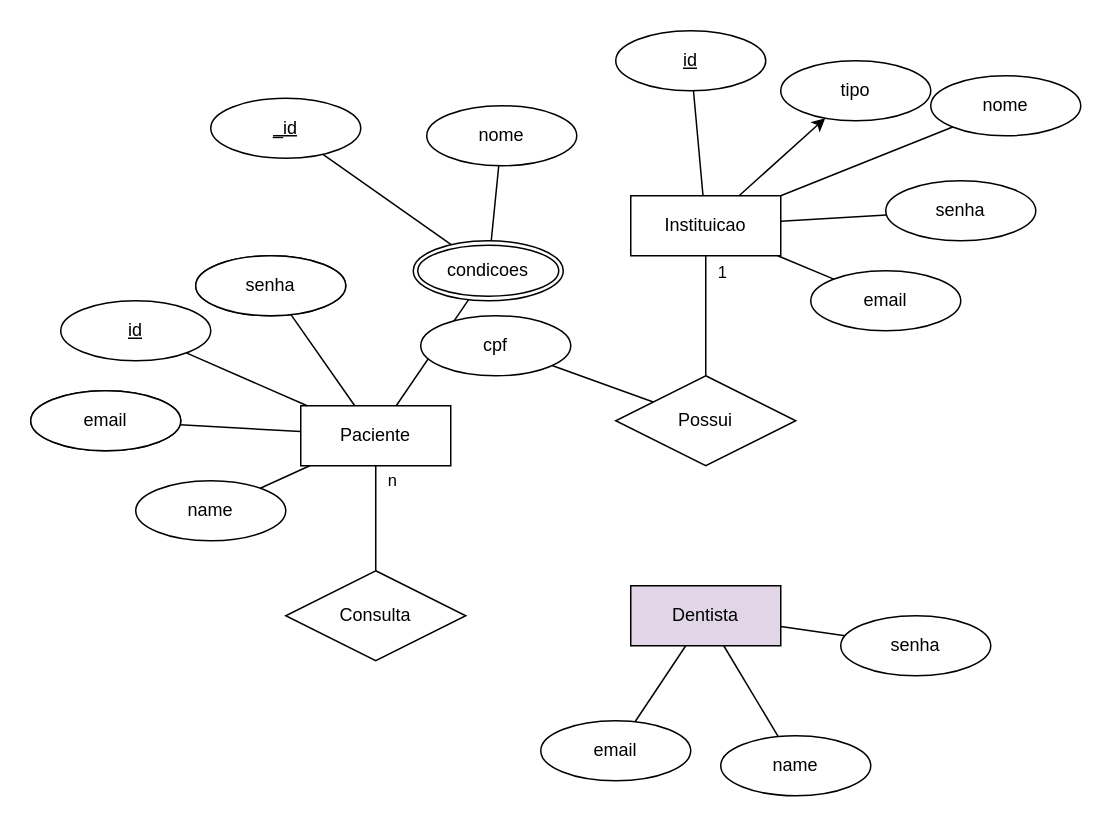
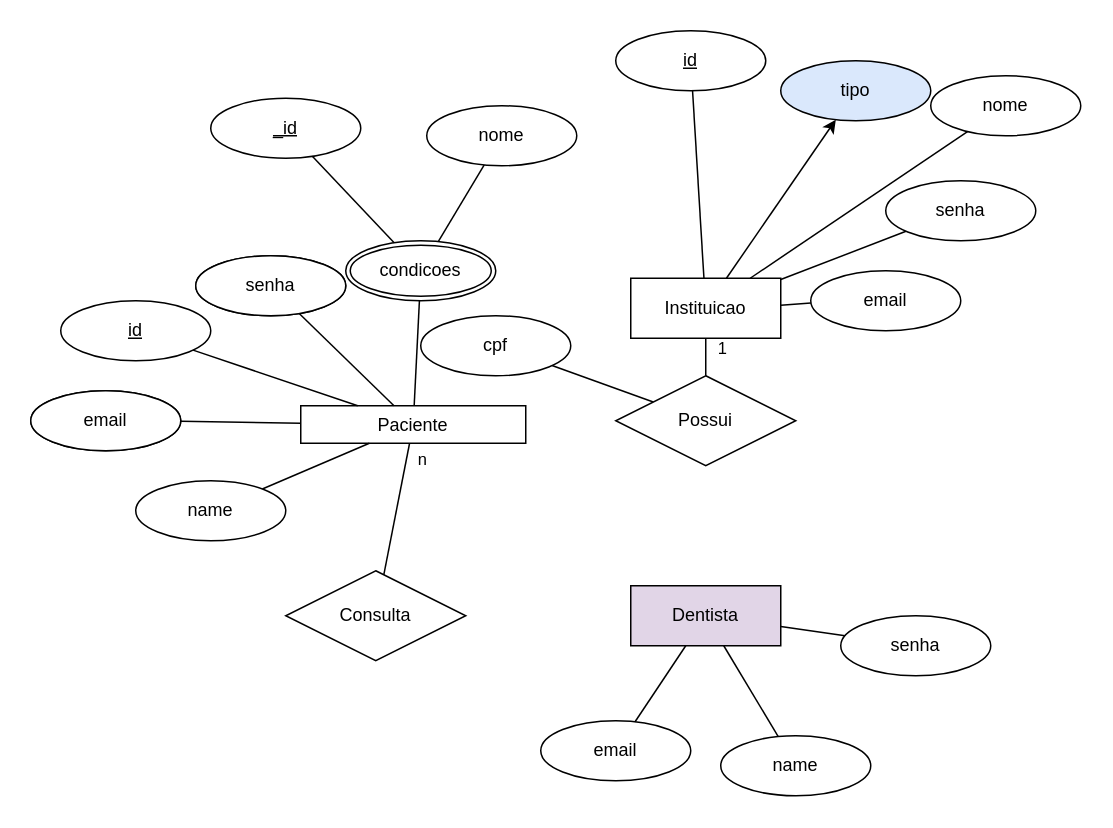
node "tipo": fillcolor #ffffff -> #dae8fc
node "Instituicao": moved (706, 226) -> (706, 308)
node "condicoes": moved (488, 271) -> (421, 271)
node "Paciente": size 150x60 -> 225x38
